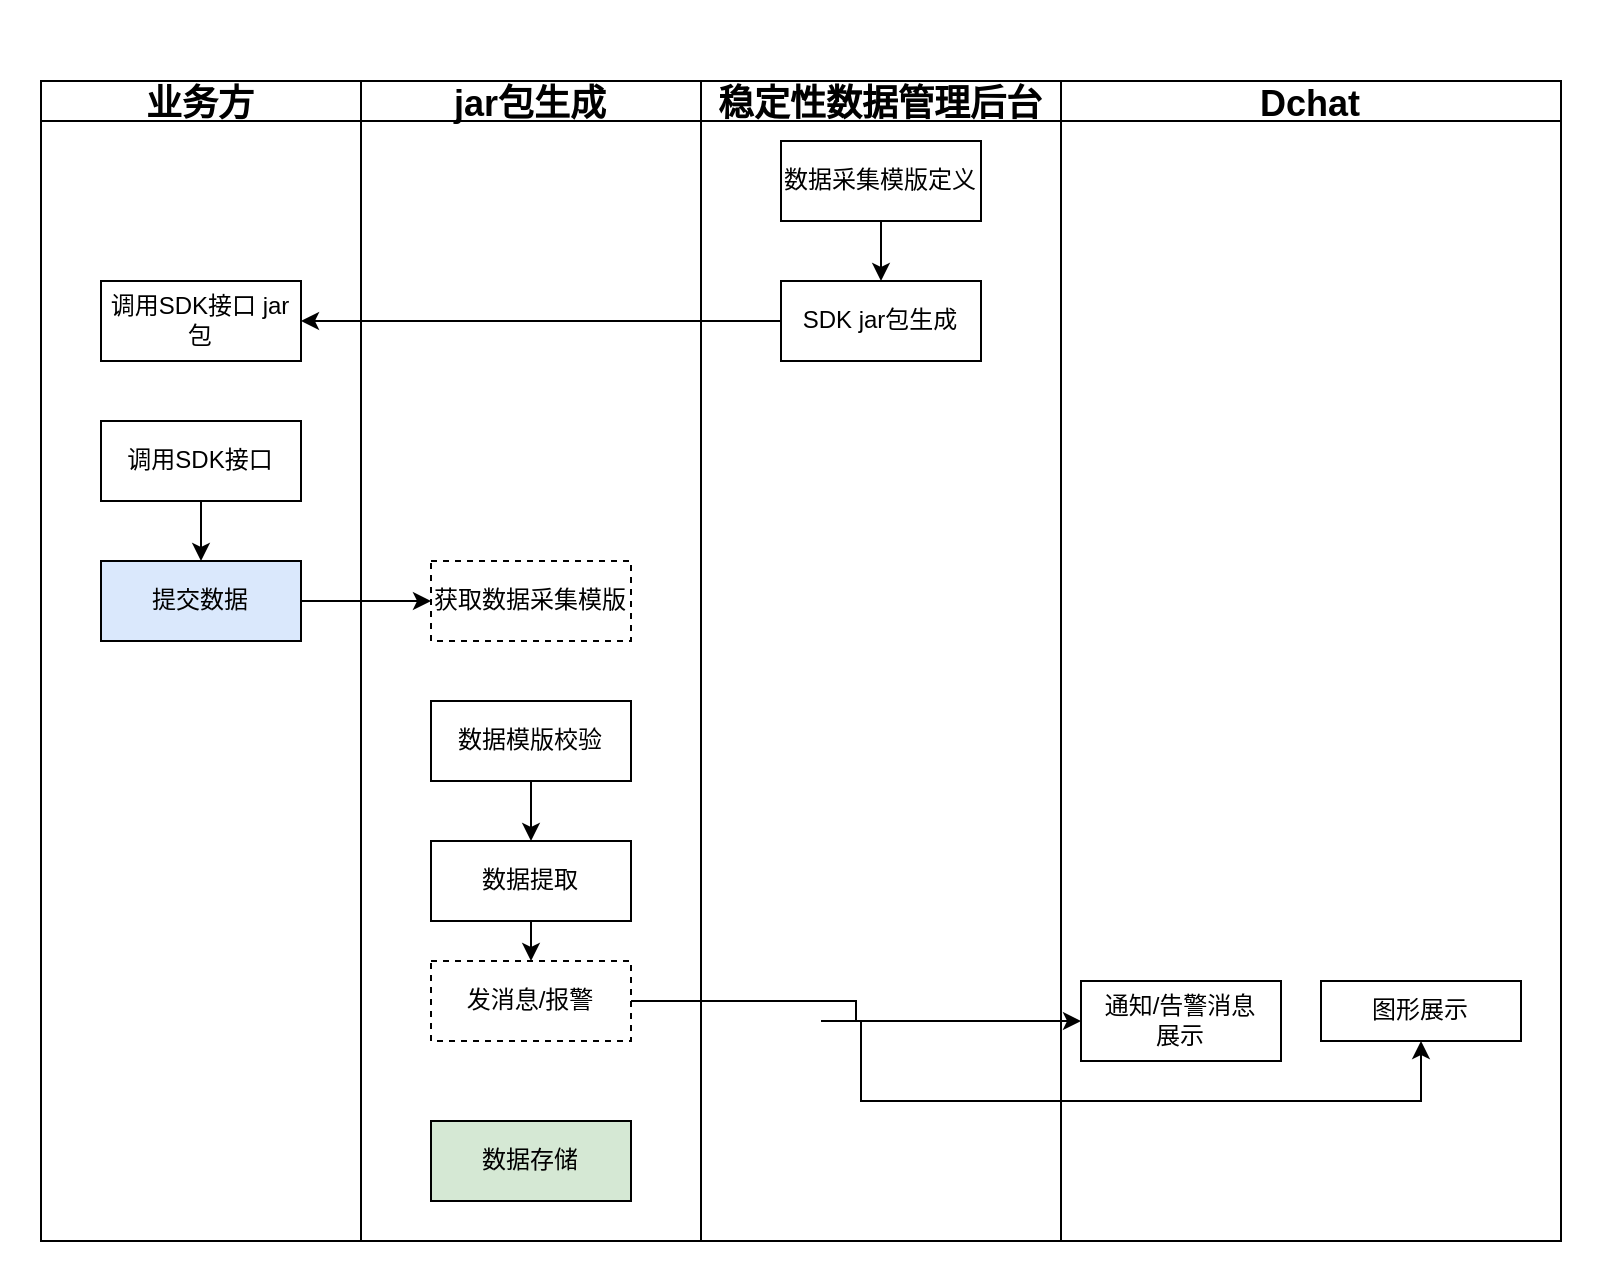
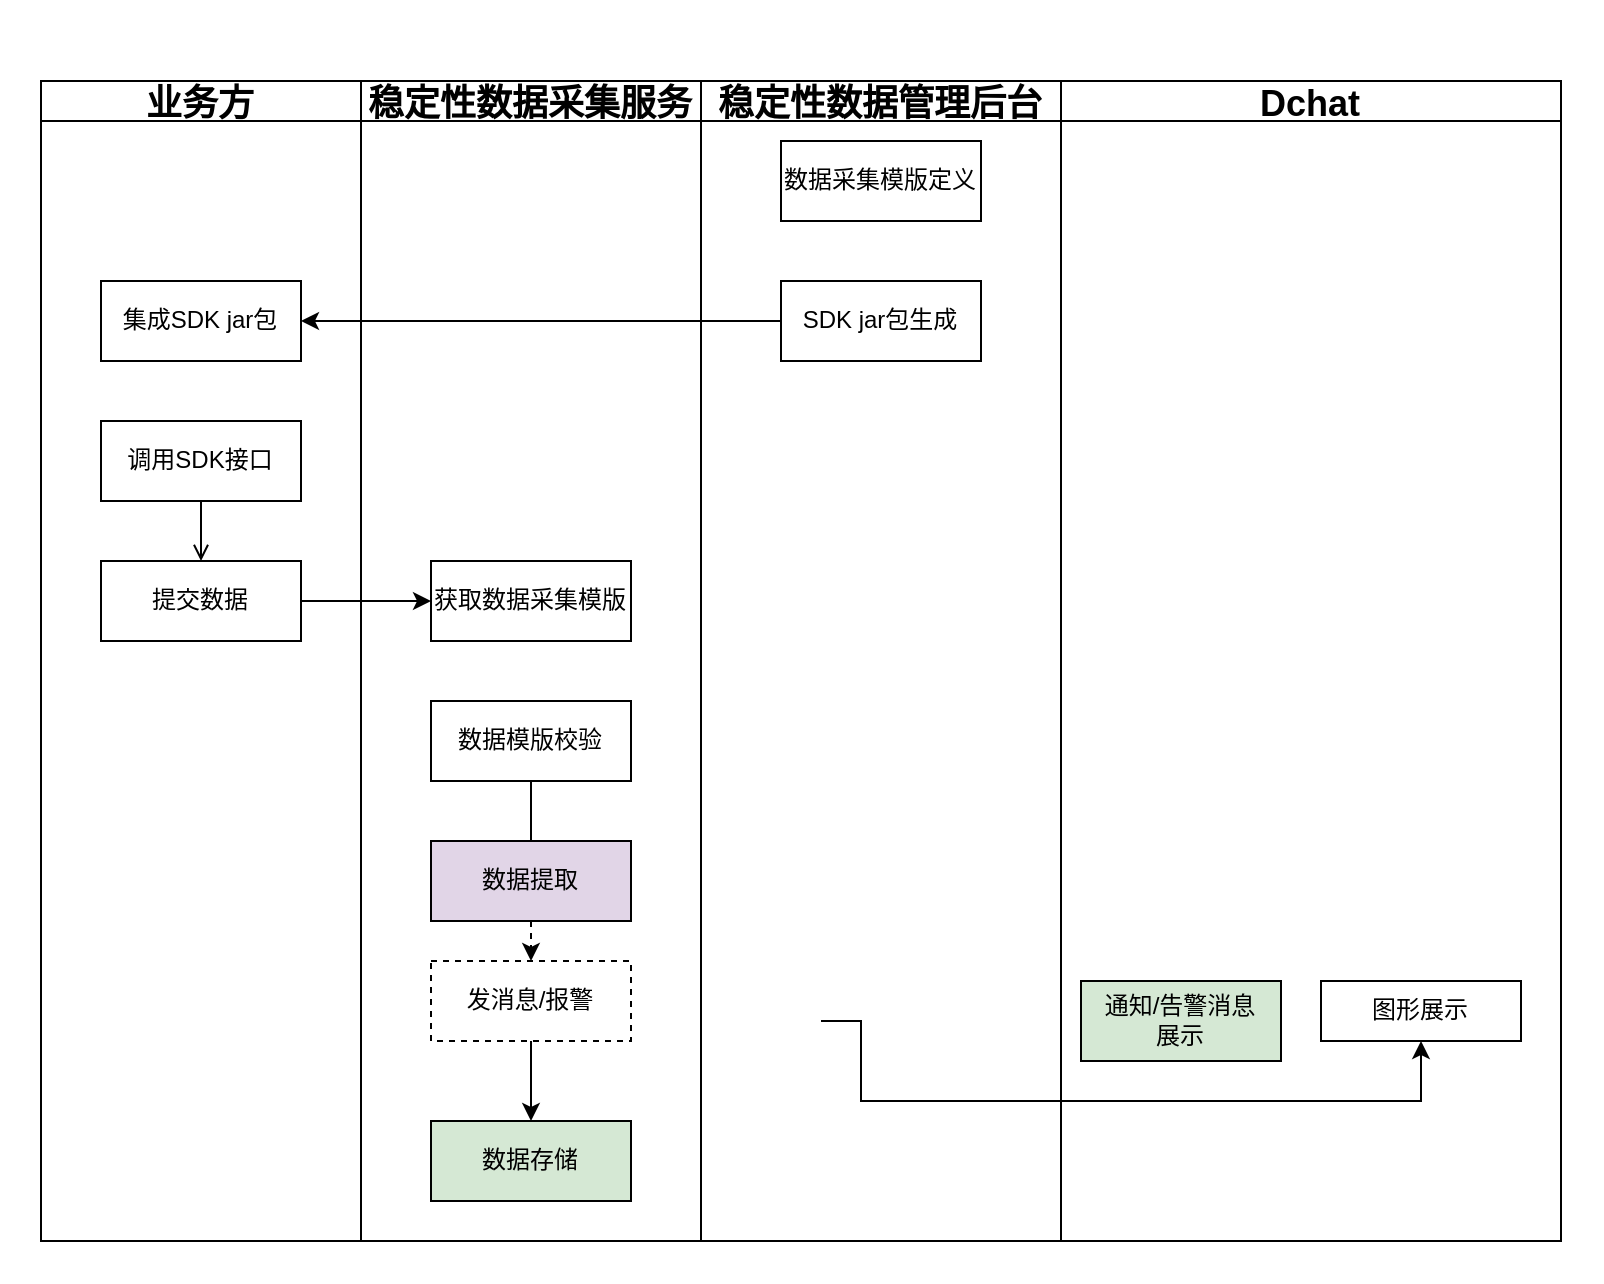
node "jar包生成": label "jar包生成" -> "稳定性数据采集服务"
edge "数据采集模版定义" -> "SDK jar包生成": removed
node "调用SDK接口 jar包": label "调用SDK接口 jar包" -> "集成SDK jar包"
edge "调用SDK接口" -> "提交数据": arrowhead classic -> open
node "提交数据": fillcolor #dae8fc -> #ffffff
node "获取数据采集模版": style dashed -> solid
edge "数据模版校验" -> "数据提取": arrowhead classic -> none
node "数据提取": fillcolor #ffffff -> #e1d5e7
edge "数据提取" -> "发消息/报警": style solid -> dashed
edge "发消息/报警" -> "通知/告警消息 展示": removed
node "通知/告警消息 展示": fillcolor #ffffff -> #d5e8d4
edge "发消息/报警" -> "数据存储": added
